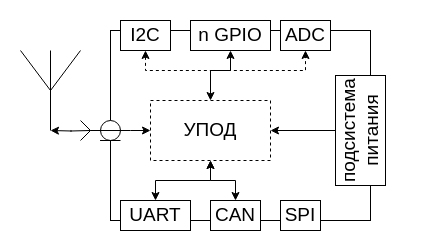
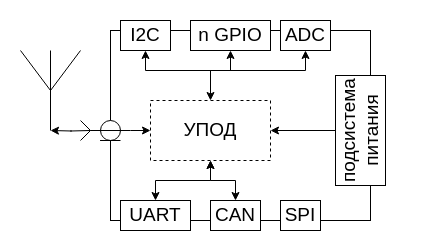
edge "I2C" -- "ADC": style dashed -> solid
